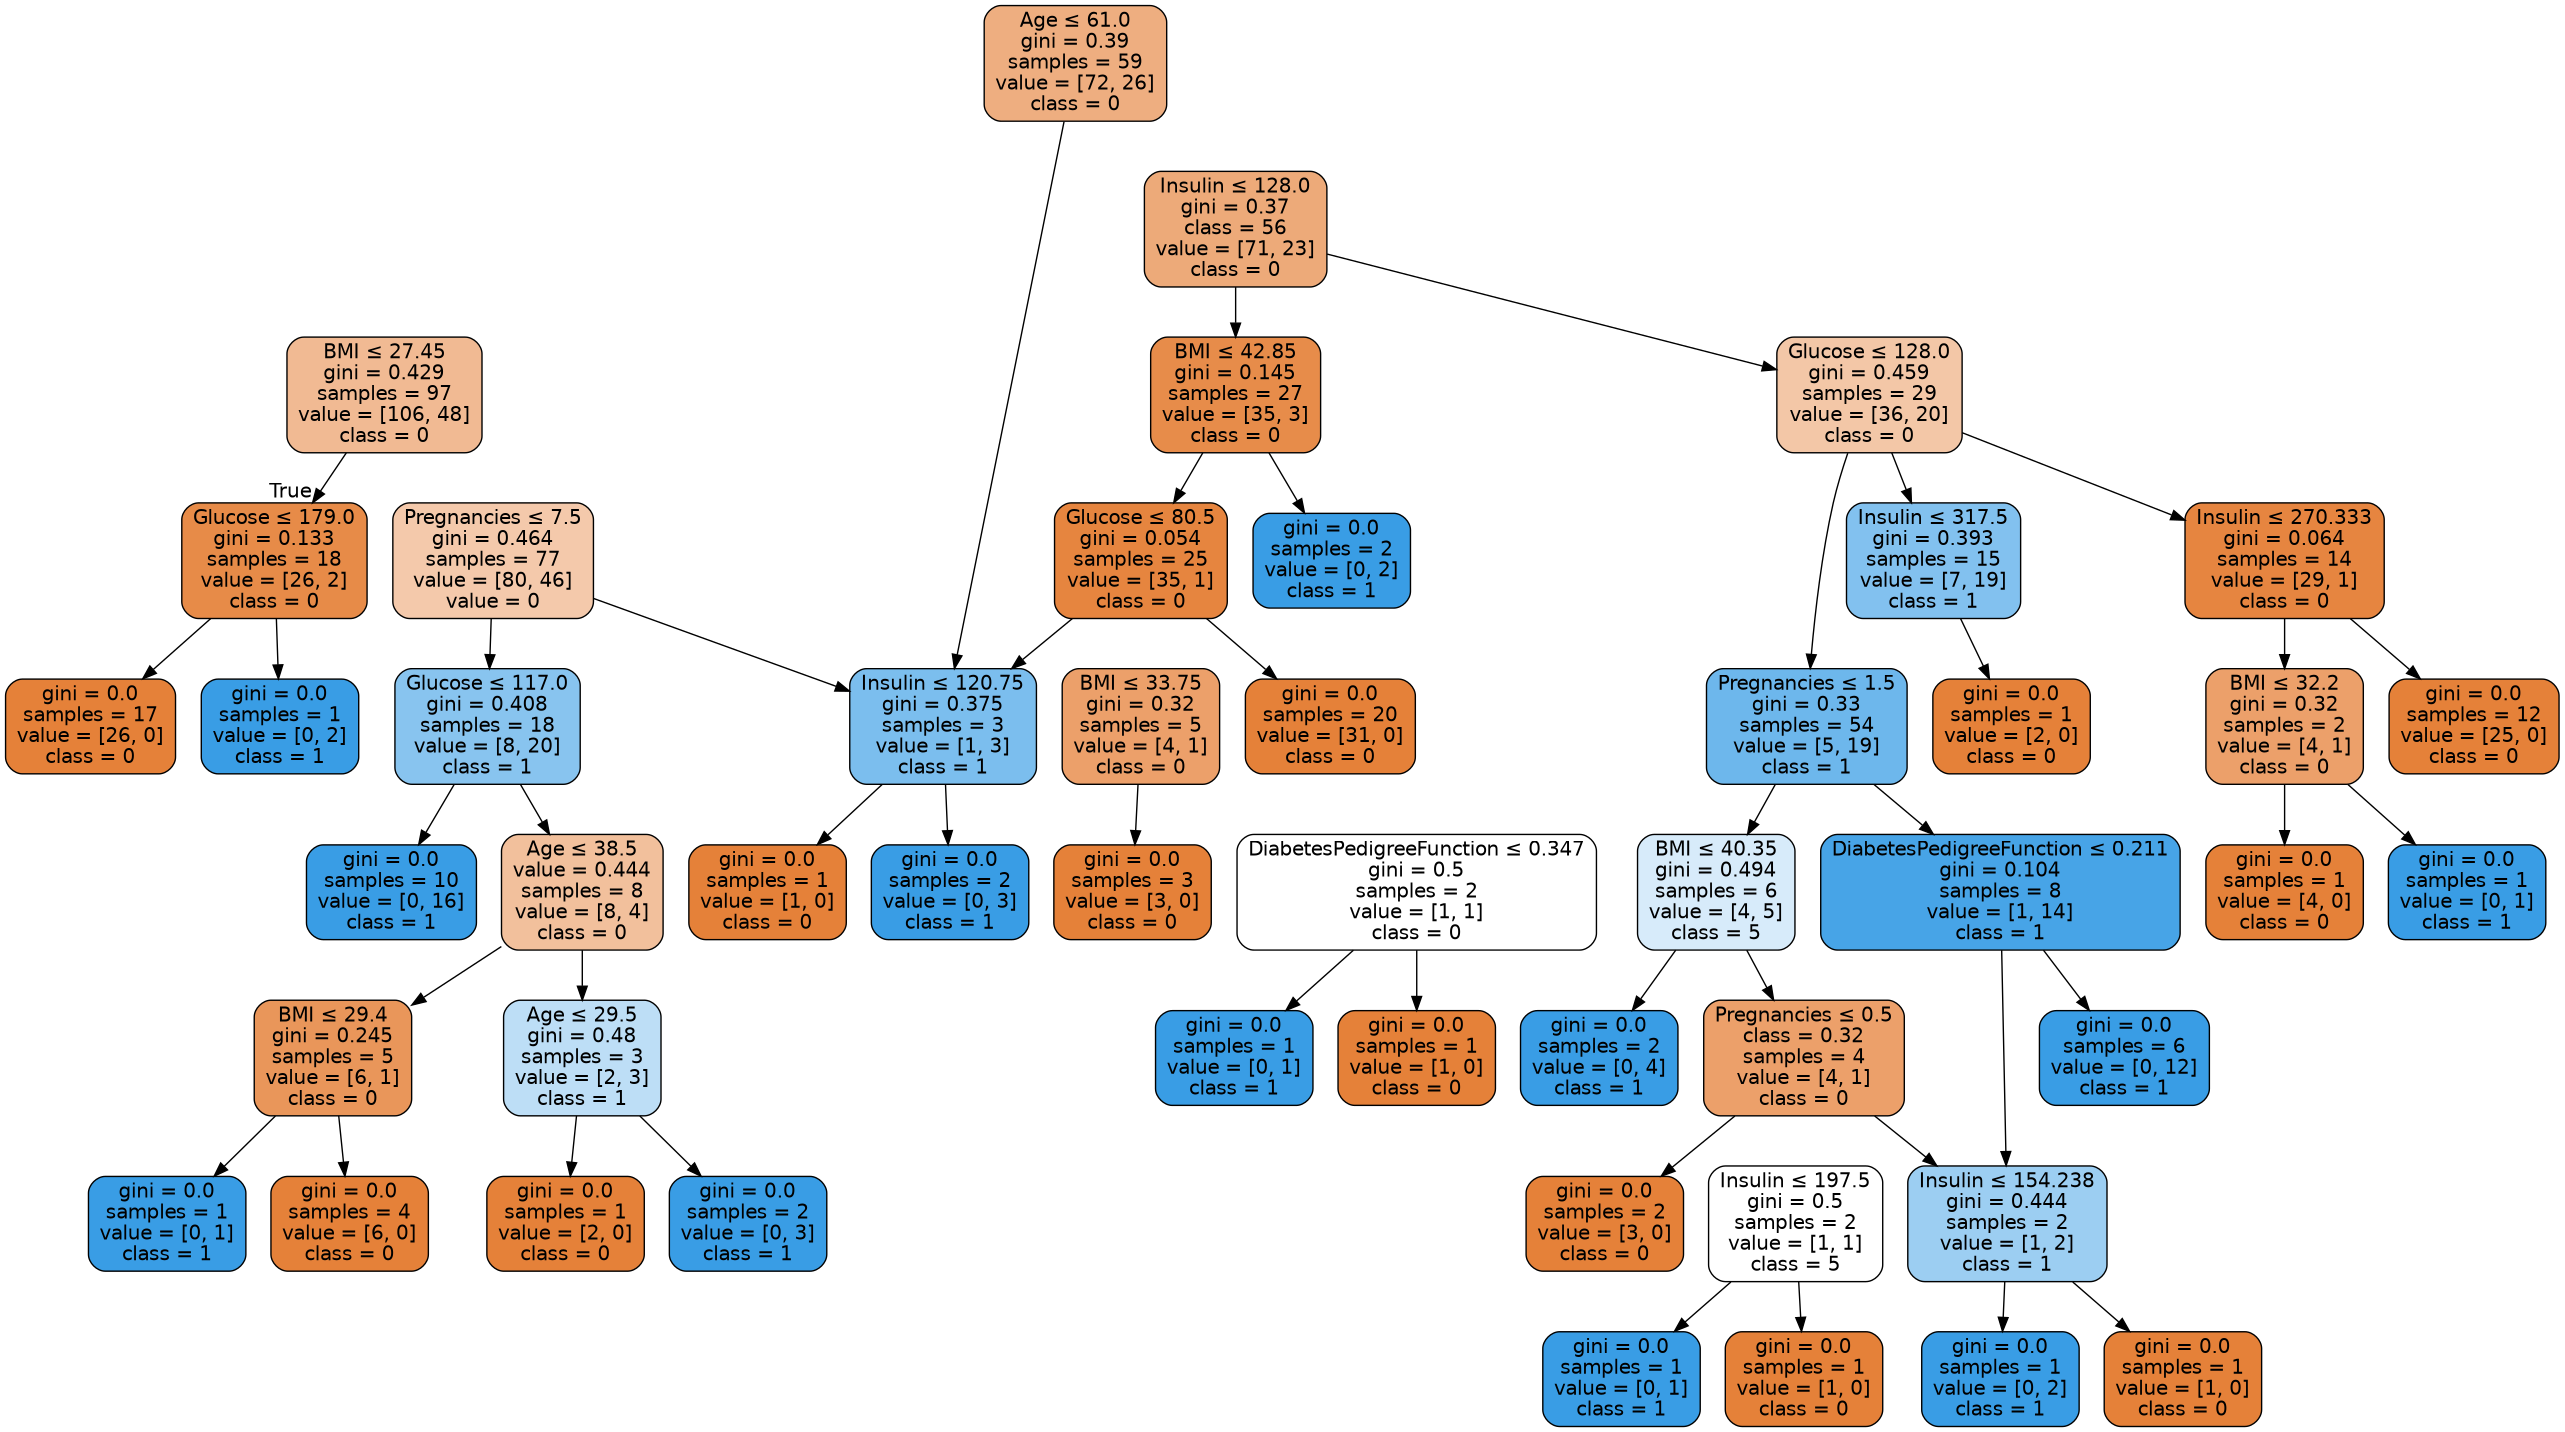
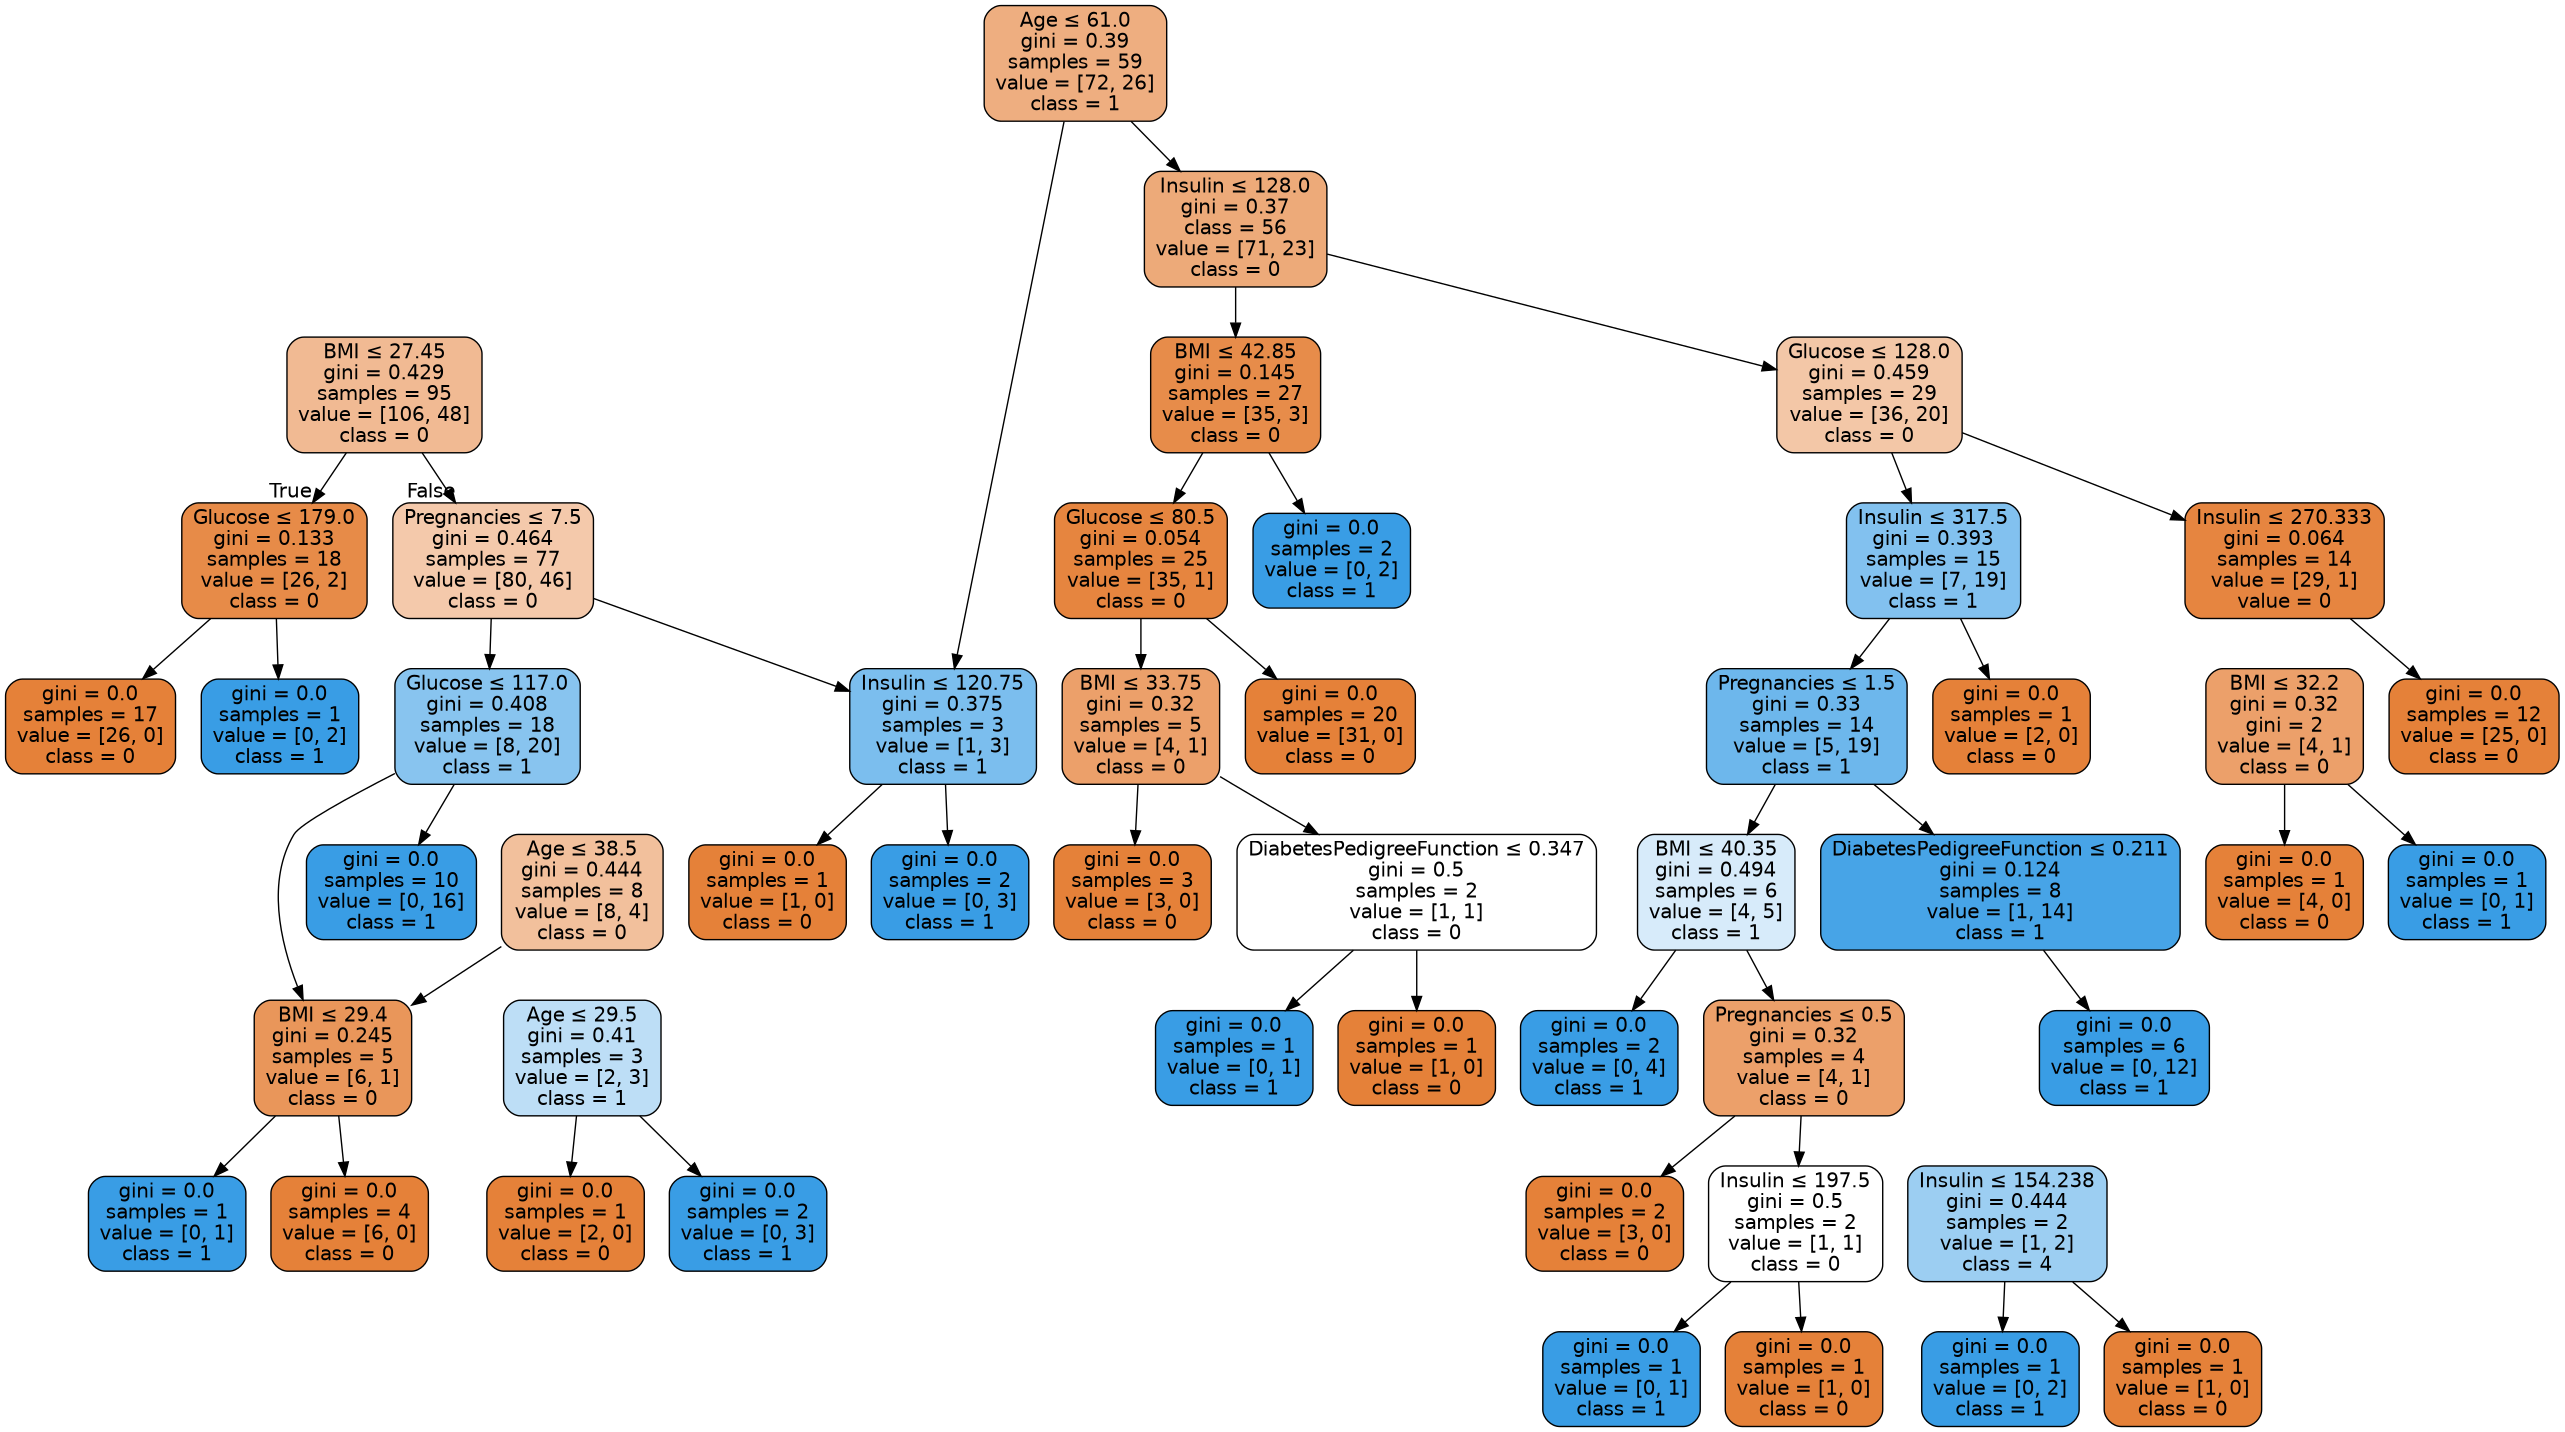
node "Age ≤ 61.0": text "class = 0" -> "class = 1"
edge "Age ≤ 61.0" -> "Insulin ≤ 128.0": added
node "BMI ≤ 27.45": text "samples = 97" -> "samples = 95"
edge "BMI ≤ 27.45" -> "Pregnancies ≤ 7.5": added
edge "Glucose ≤ 128.0" -> "Pregnancies ≤ 1.5": now "Insulin ≤ 317.5" -> "Pregnancies ≤ 1.5"
node "Pregnancies ≤ 7.5": text "value = 0" -> "class = 0"
node "Insulin ≤ 270.333": text "class = 0" -> "value = 0"
edge "Insulin ≤ 270.333" -> "BMI ≤ 32.2": removed
edge "Glucose ≤ 80.5" -> "Insulin ≤ 120.75": now "Glucose ≤ 80.5" -> "BMI ≤ 33.75"
node "Pregnancies ≤ 1.5": text "samples = 54" -> "samples = 14"
node "BMI ≤ 32.2": text "samples = 2" -> "gini = 2"
edge "BMI ≤ 33.75" -> "DiabetesPedigreeFunction ≤ 0.347": added
edge "Glucose ≤ 117.0" -> "Age ≤ 38.5": now "Glucose ≤ 117.0" -> "BMI ≤ 29.4"
node "Age ≤ 38.5": text "value = 0.444" -> "gini = 0.444"
node "DiabetesPedigreeFunction ≤ 0.211": text "gini = 0.104" -> "gini = 0.124"
node "BMI ≤ 40.35": text "class = 5" -> "class = 1"
edge "Age ≤ 38.5" -> "Age ≤ 29.5": removed
node "Age ≤ 29.5": text "gini = 0.48" -> "gini = 0.41"
node "Pregnancies ≤ 0.5": text "class = 0.32" -> "gini = 0.32"
edge "DiabetesPedigreeFunction ≤ 0.211" -> "Insulin ≤ 154.238": removed
edge "Pregnancies ≤ 0.5" -> "Insulin ≤ 154.238": now "Pregnancies ≤ 0.5" -> "Insulin ≤ 197.5"
node "Insulin ≤ 197.5": text "class = 5" -> "class = 0"
node "Insulin ≤ 154.238": text "class = 1" -> "class = 4"
